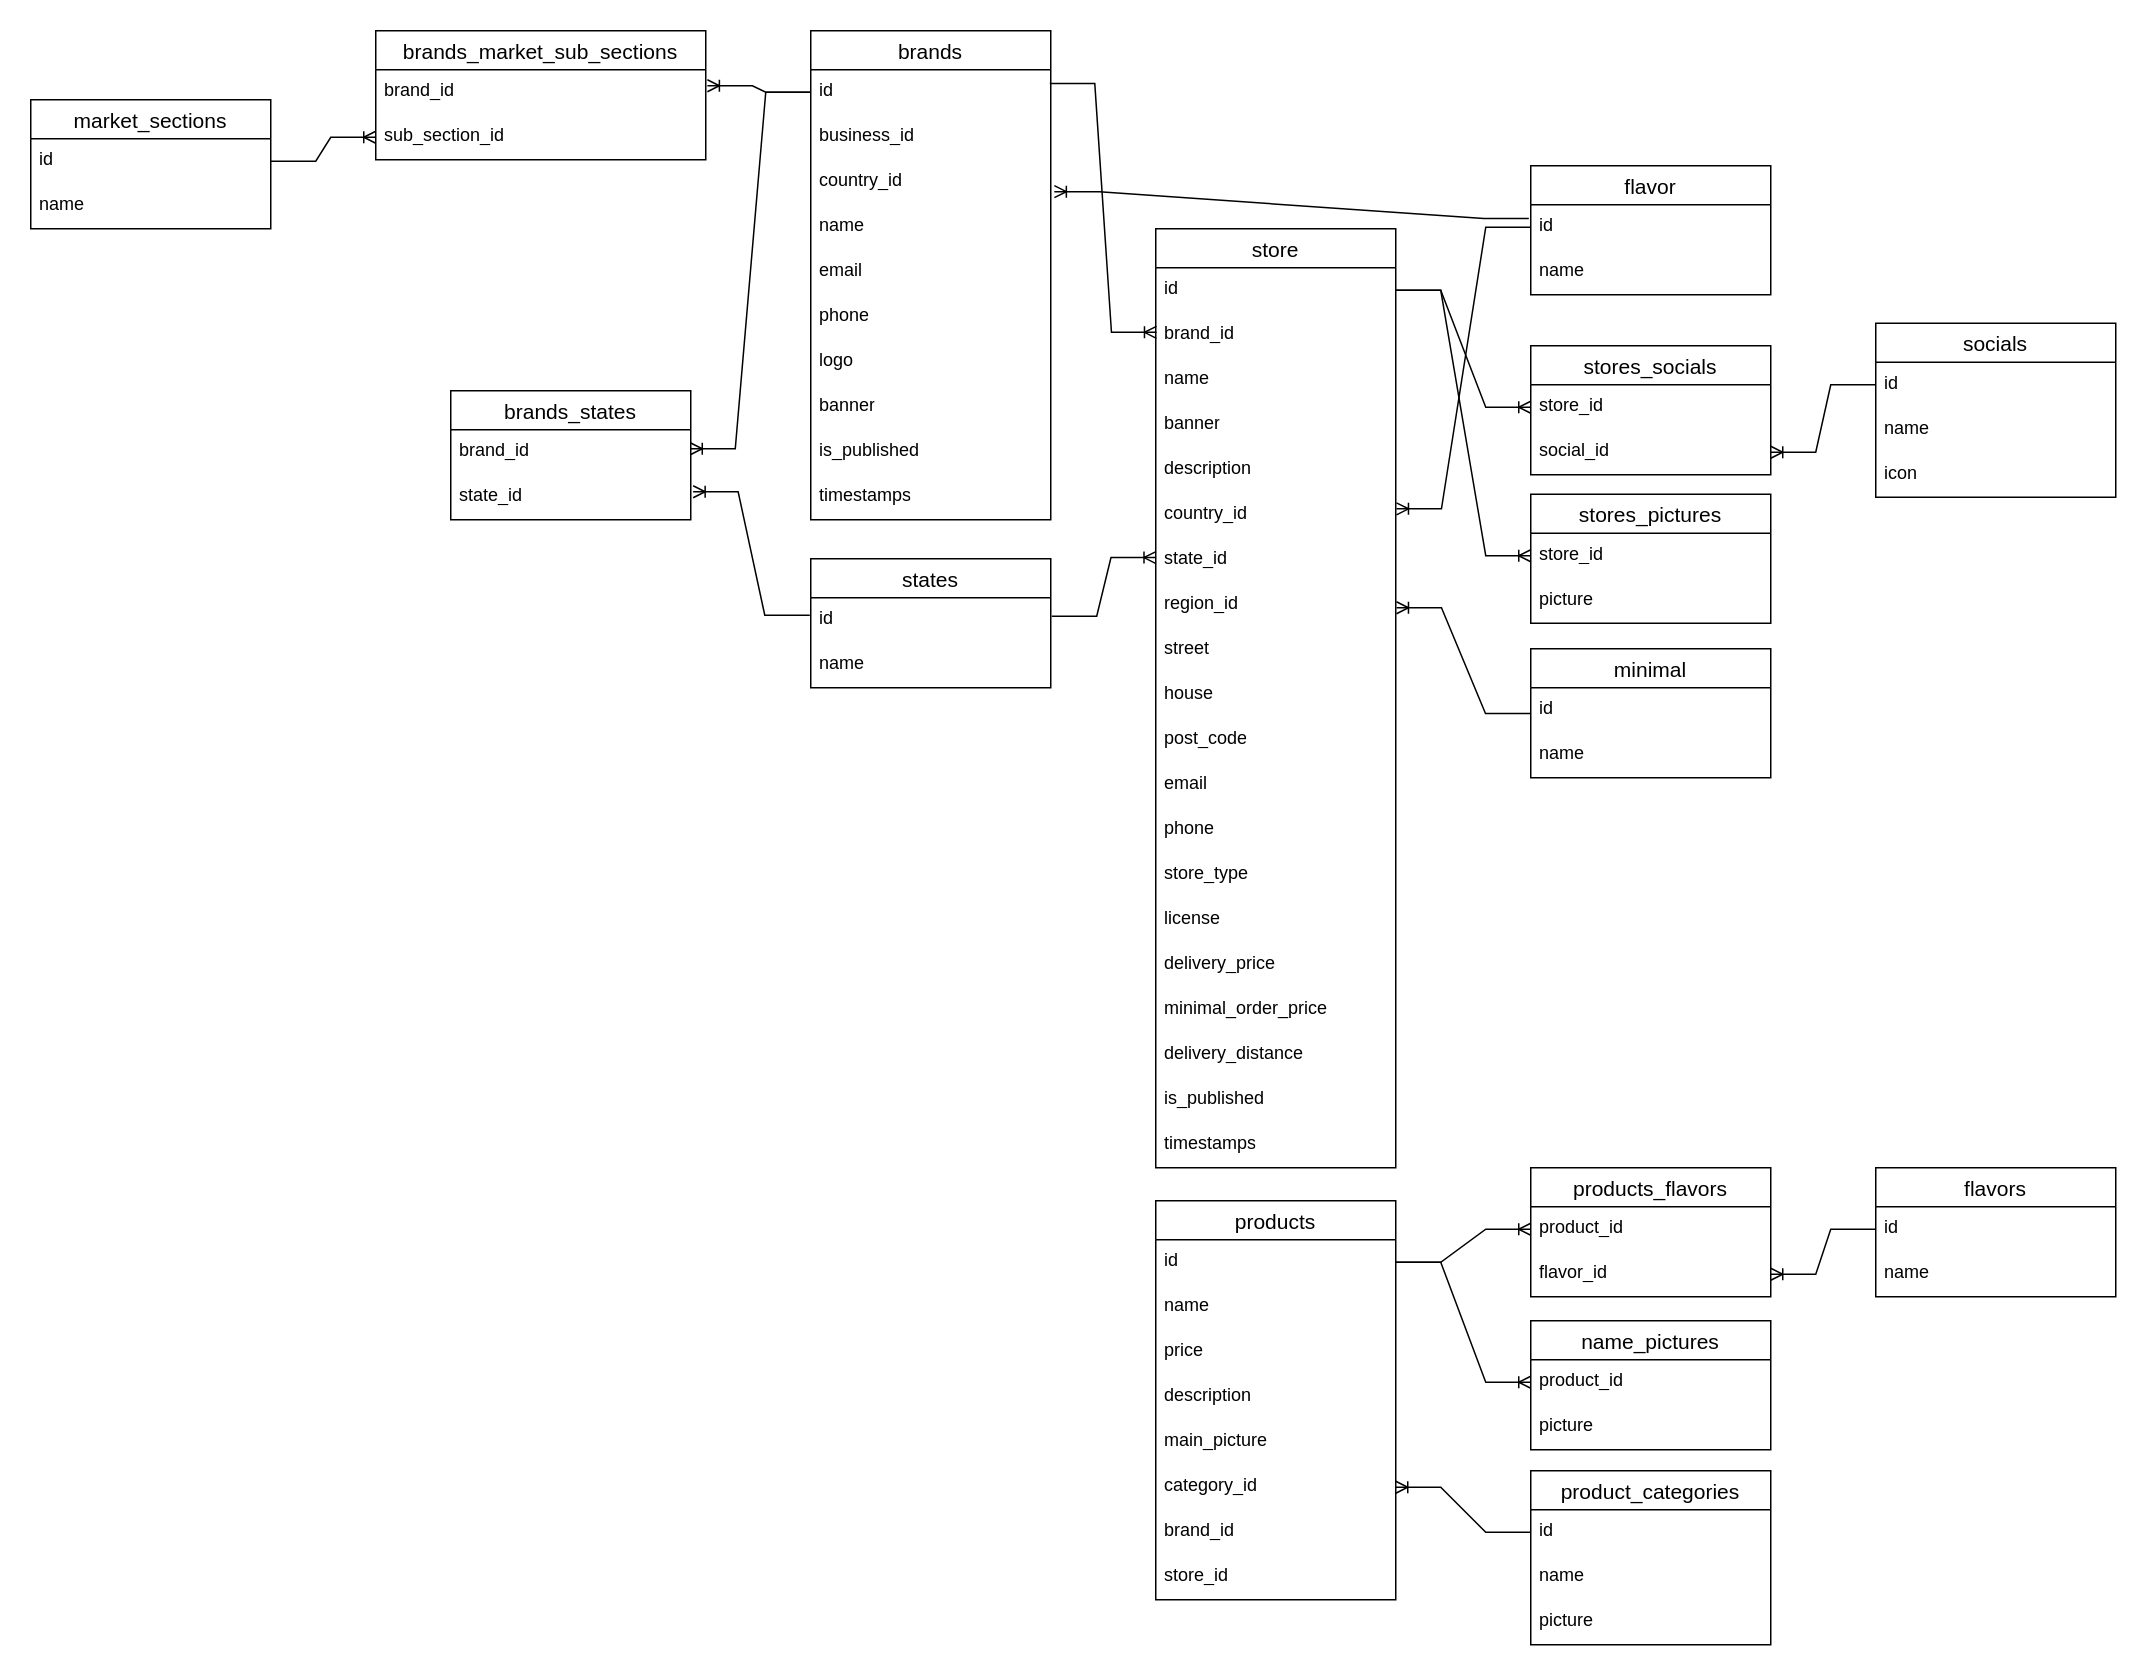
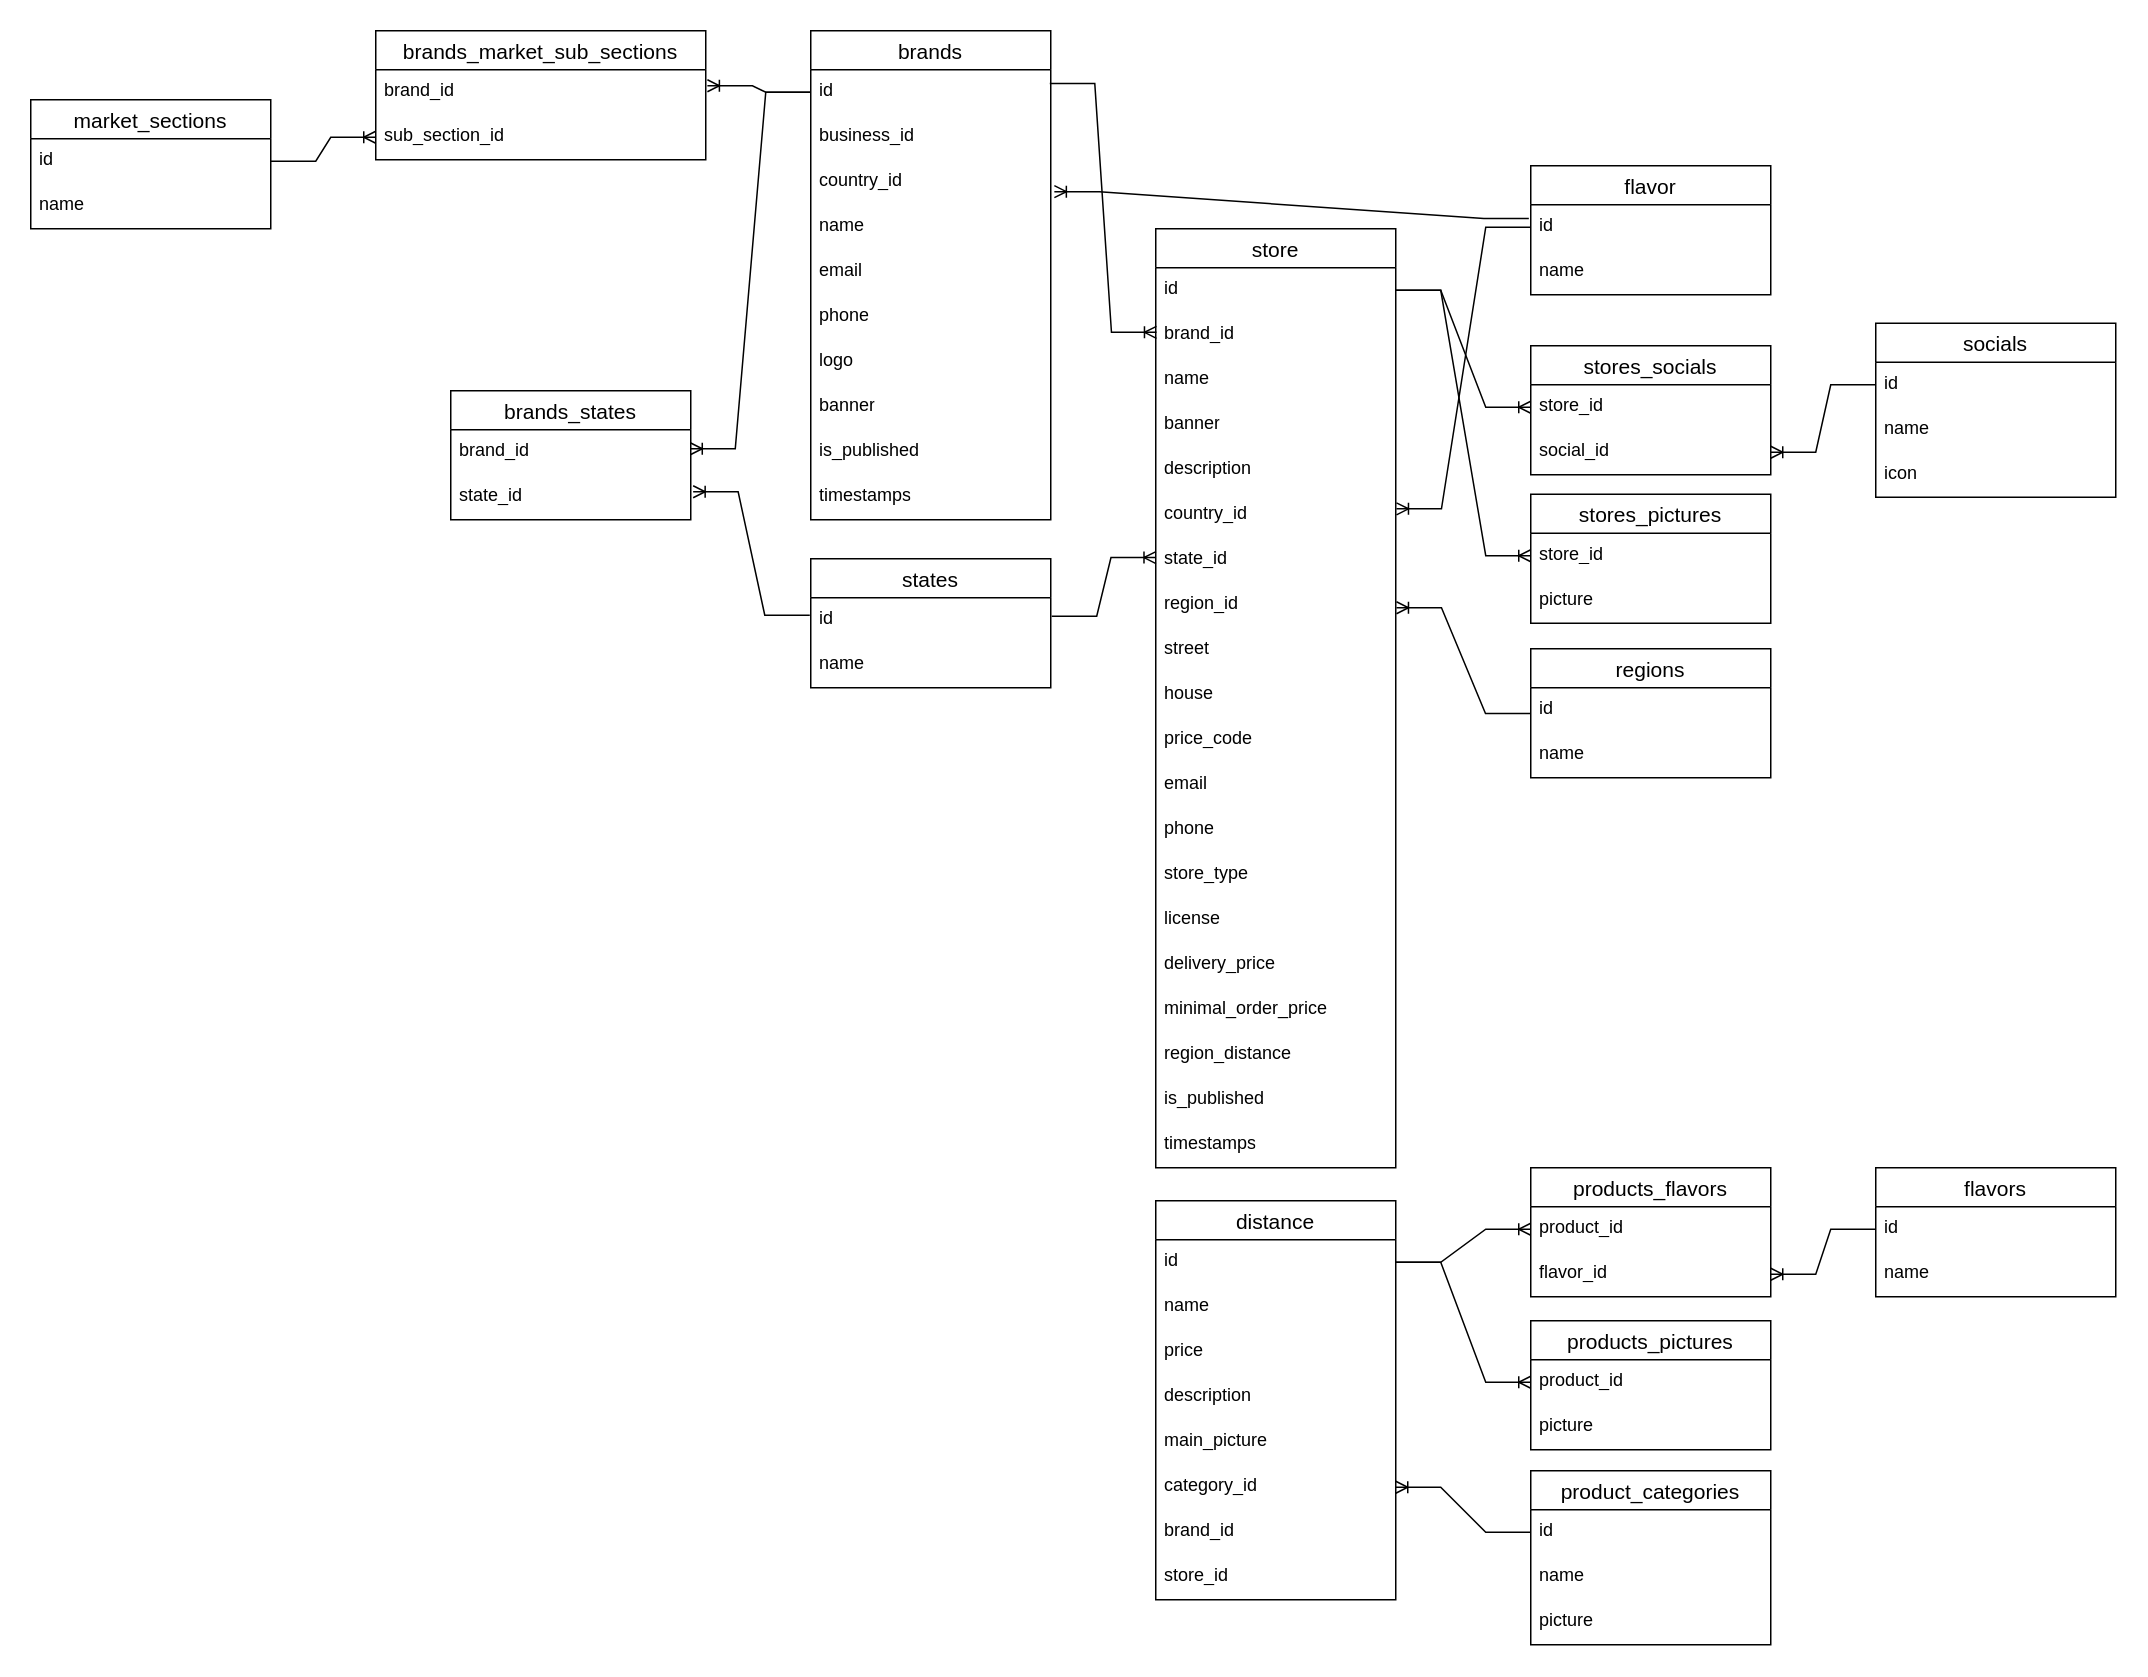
node "minimal": label "minimal" -> "regions"
node "post_code": label "post_code" -> "price_code"
node "delivery_distance": label "delivery_distance" -> "region_distance"
node "products": label "products" -> "distance"
node "name_pictures": label "name_pictures" -> "products_pictures"
